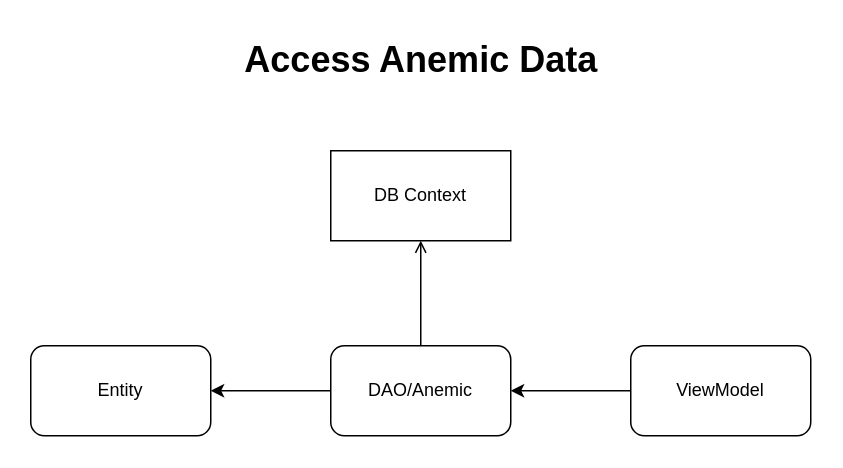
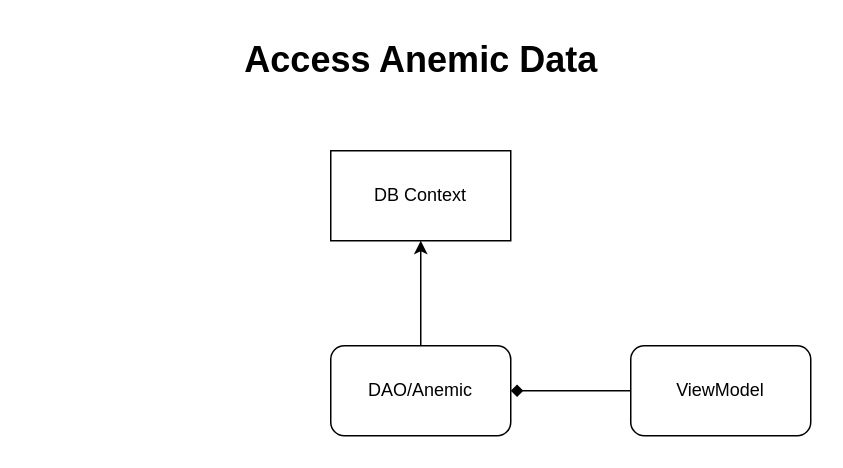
edge "DAO/Anemic" -> "DB Context": arrowhead open -> classic
node "Entity": removed
edge "DAO/Anemic" -> "Entity": removed
edge "ViewModel" -> "DAO/Anemic": arrowhead classic -> diamond
